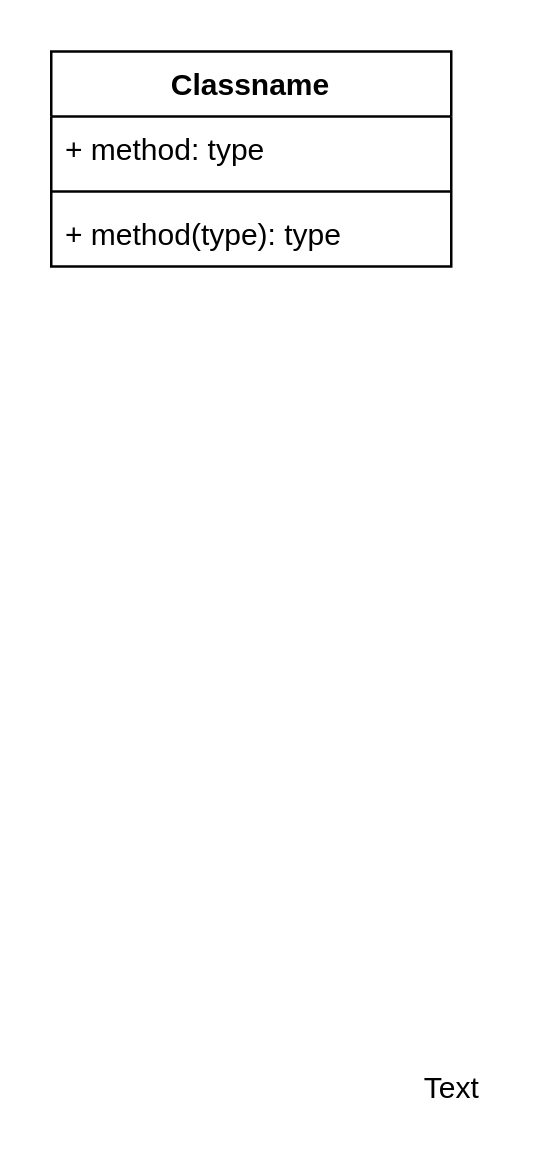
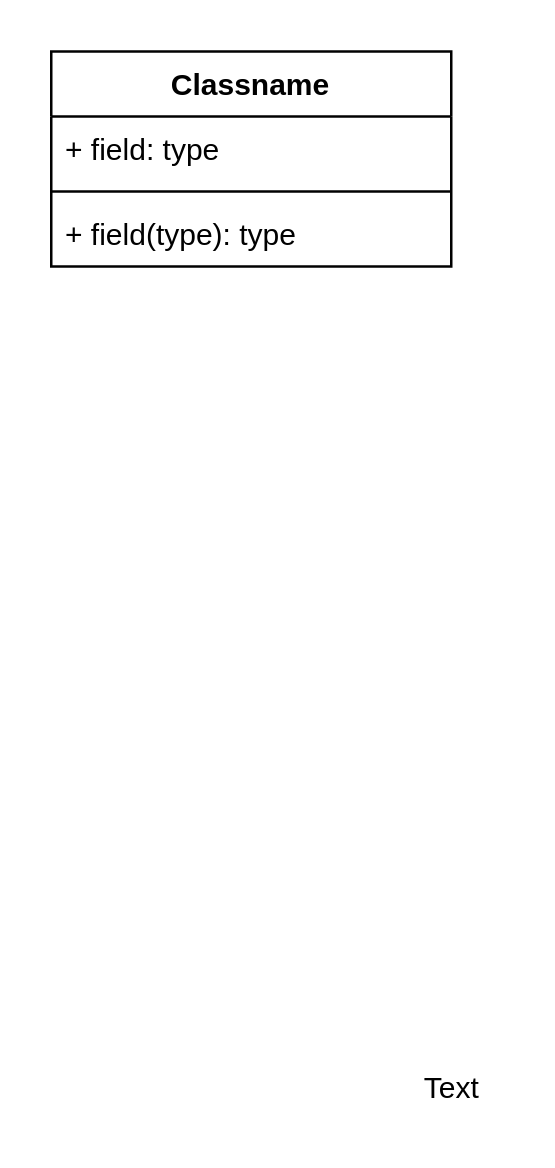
node "+ method: type": label "+ method: type" -> "+ field: type"
node "+ method(type): type": label "+ method(type): type" -> "+ field(type): type"
